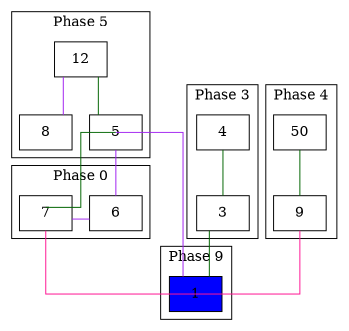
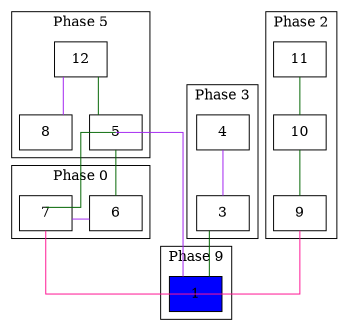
node "11": added
cluster "Phase 4": label "Phase 4" -> "Phase 2"
node "50": label "50" -> "10"
edge "5" -- "6": color purple -> darkgreen
edge "4" -- "3": color darkgreen -> purple
